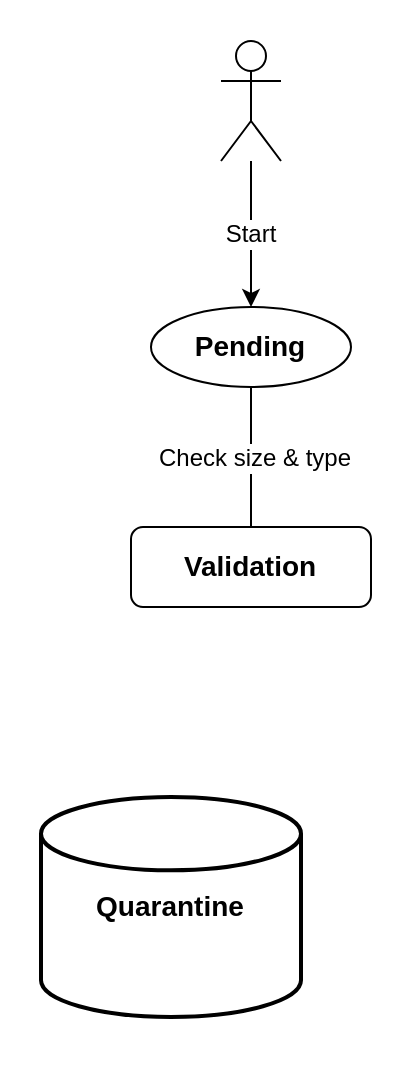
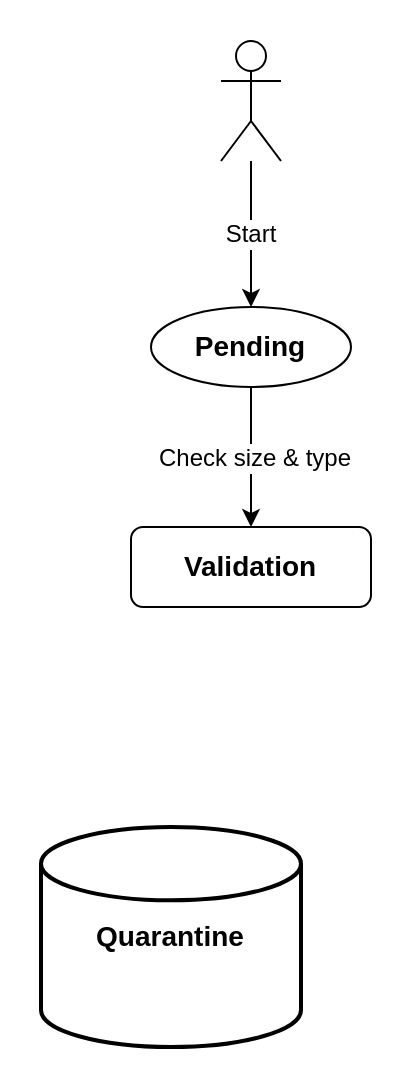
edge "Pending" -- "Validation": arrowhead none -> classic
node "Quarantine": moved (171, 907) -> (171, 937)
